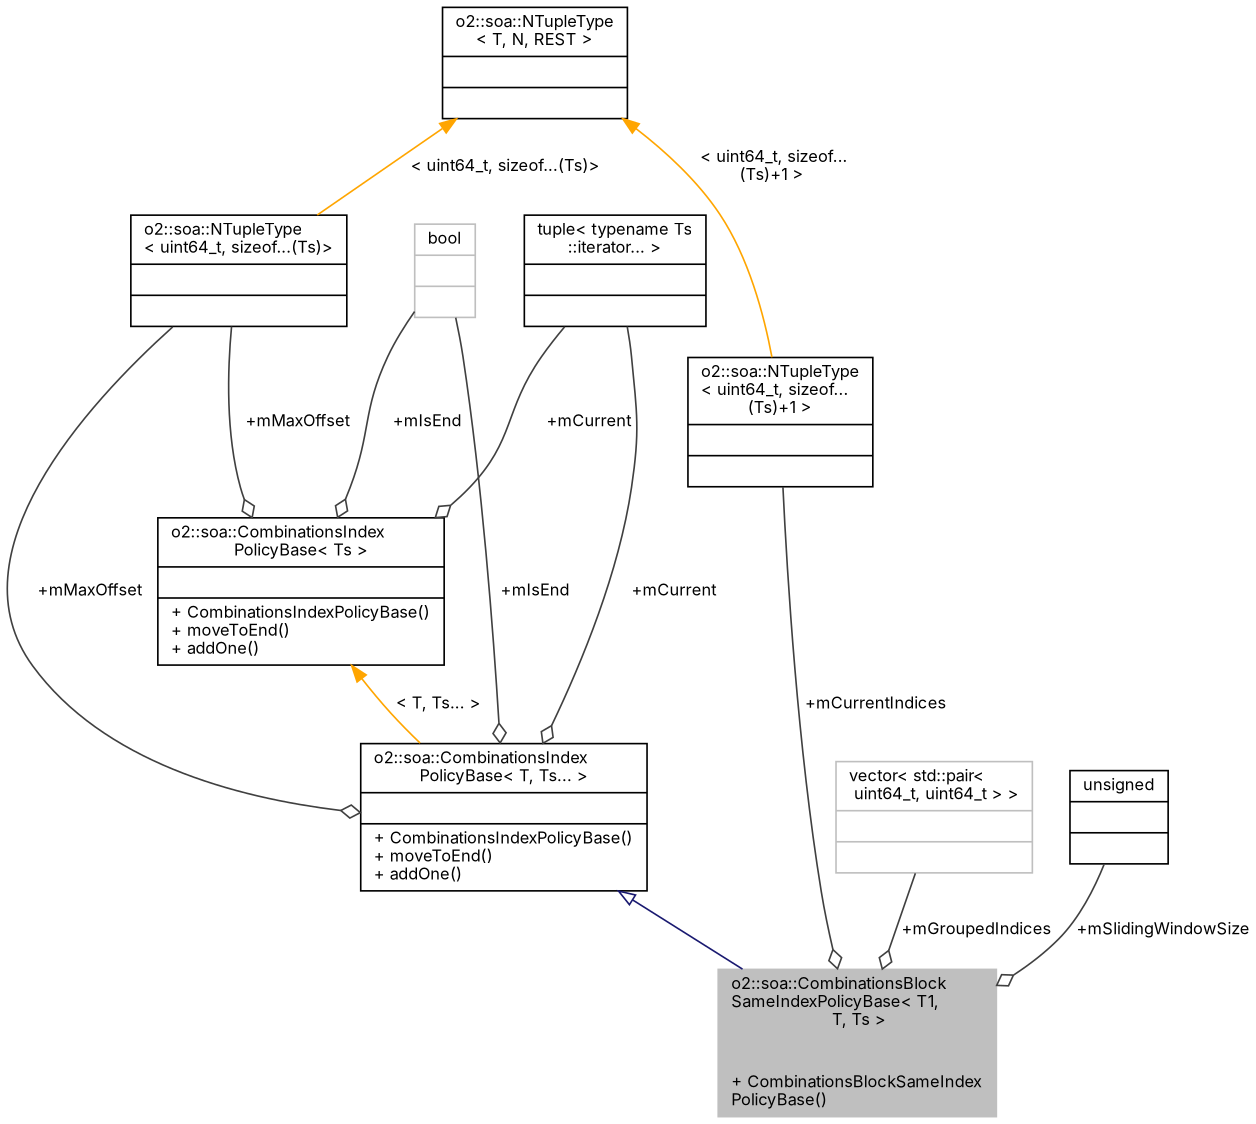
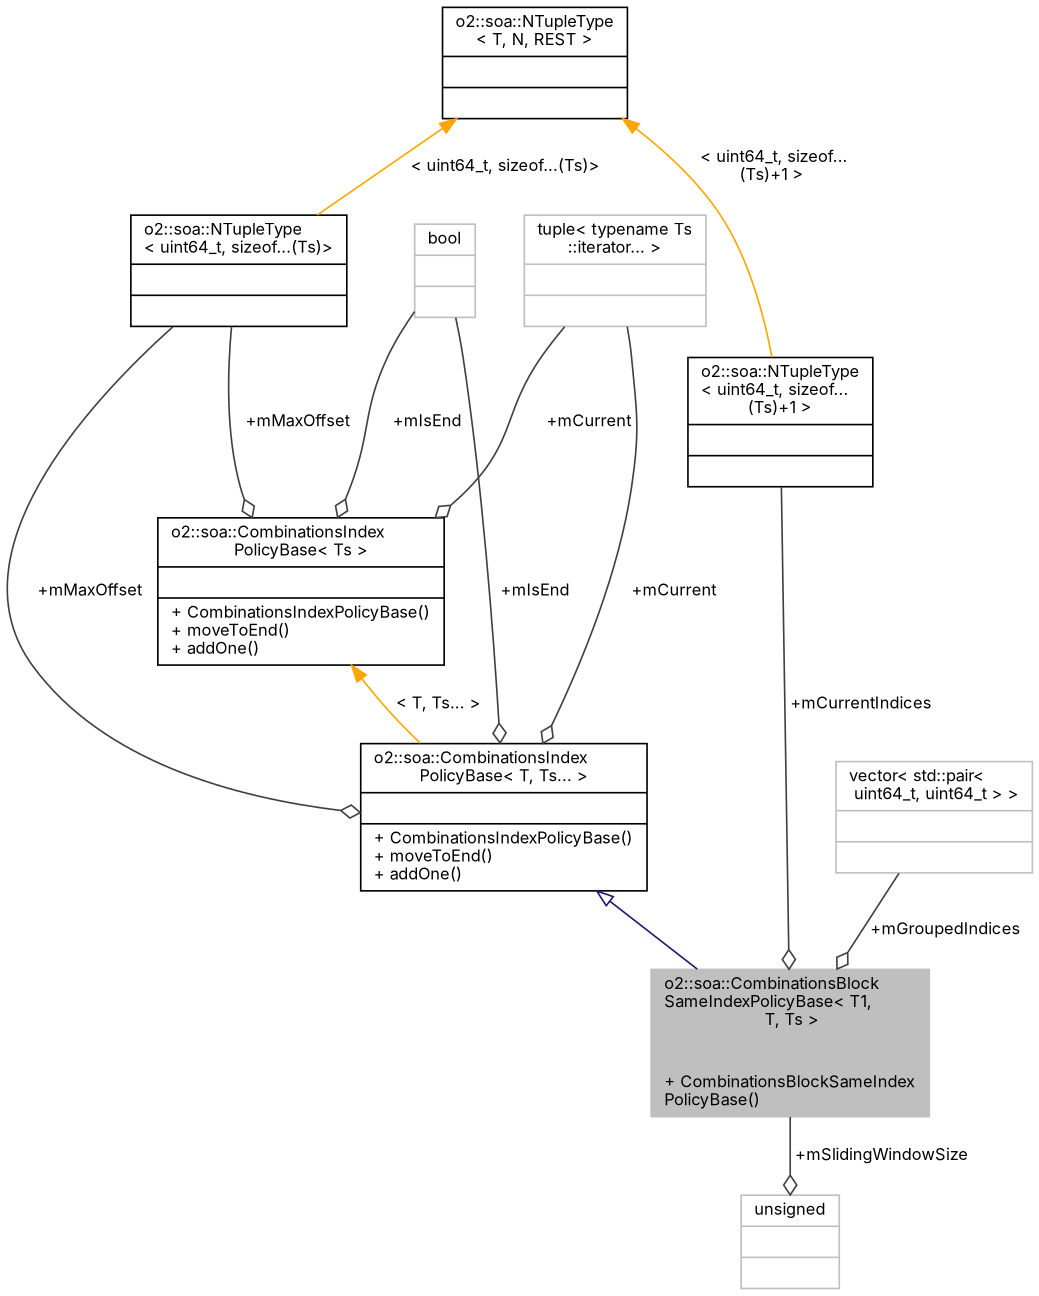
node "tuple< typename Ts": color black -> grey75
node "unsigned": color black -> grey75
edge "unsigned" -> "o2::soa::CombinationsBlock": reversed
